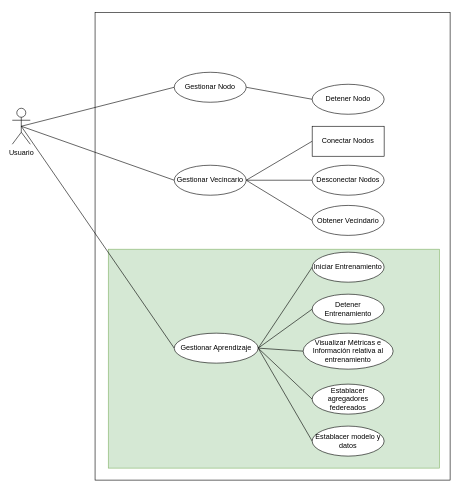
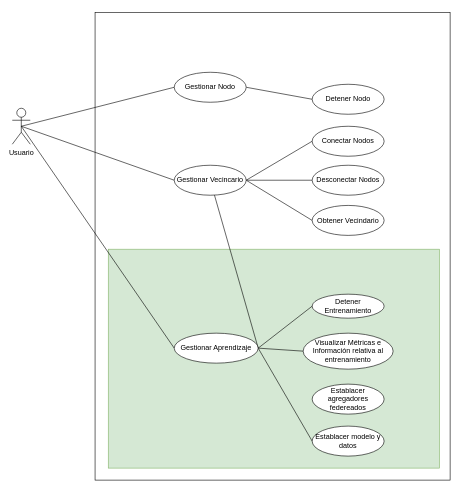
node "Conectar Nodos": shape rectangle -> ellipse
node "Iniciar Entrenamiento": removed
edge "Iniciar Entrenamiento" -- "Gestionar Aprendizaje": removed
node "Detener Entrenamiento": size 72x30 -> 72x24
edge "Gestionar Aprendizaje" -- "Establacer agregadores federeados": now "Gestionar Aprendizaje" -- "Gestionar Vecincario"
